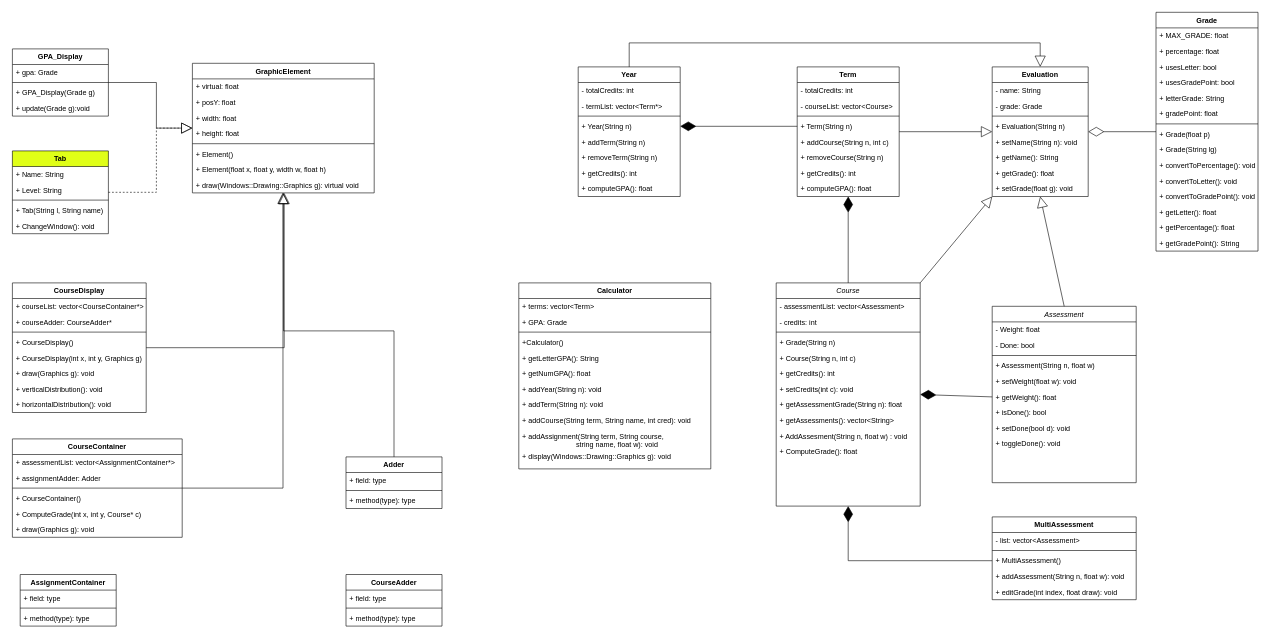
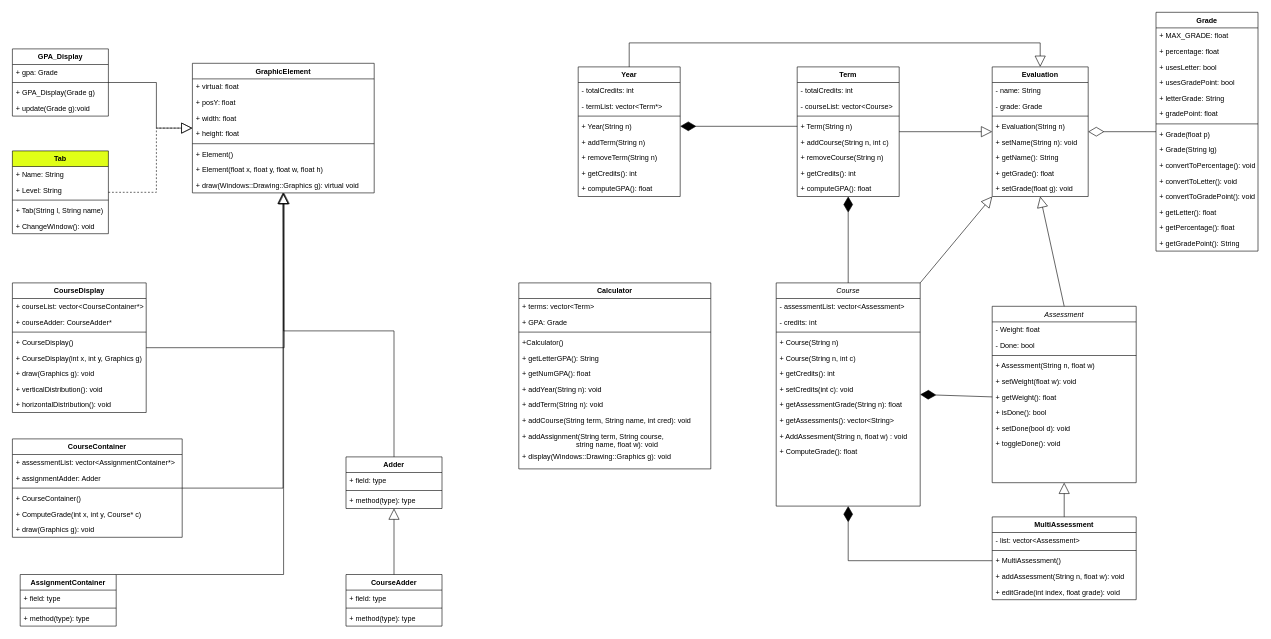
node "+ Element(float x, float y, width w, float h)": label "+ Element(float x, float y, width w, float h)" -> "+ Element(float x, float y, float w, float h)"
node "+ Grade(String n)": label "+ Grade(String n)" -> "+ Course(String n)"
edge "MultiAssessment" -> "Assessment": added
edge "CourseAdder" -> "Adder": added
edge "AssignmentContainer" -> "+ draw(Windows::Drawing::Graphics g): virtual void": added
node "+ editGrade(int index, float draw): void": label "+ editGrade(int index, float draw): void" -> "+ editGrade(int index, float grade): void"
